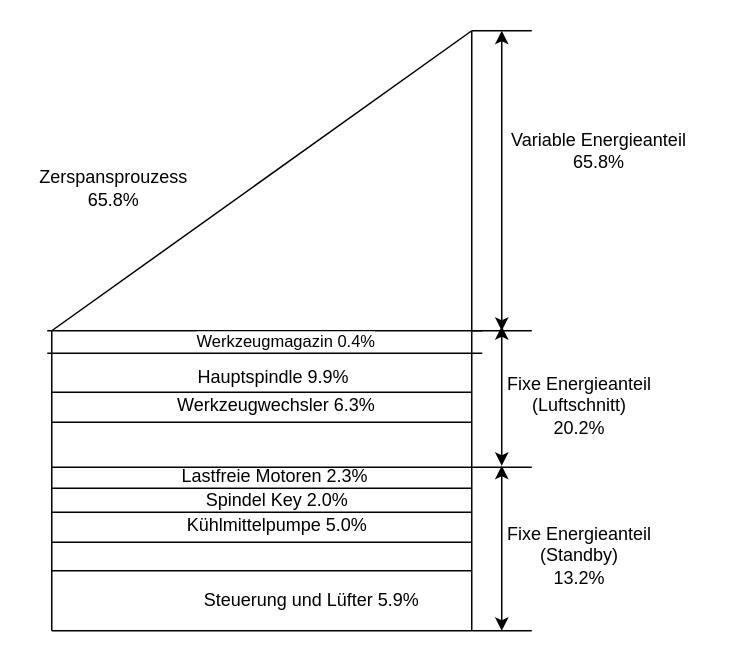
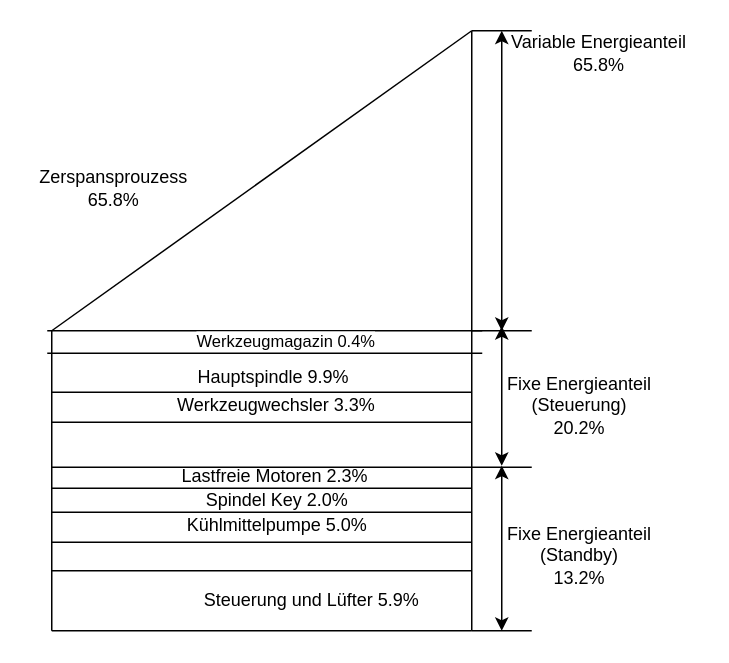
node "Variable Energieanteil 65.8%": moved (599, 151) -> (599, 53)
node "Werkzeugwechsler 6.3%": label "Werkzeugwechsler 6.3%" -> "Werkzeugwechsler 3.3%"
node "Fixe Energieanteil (Luftschnitt) 20.2%": label "Fixe Energieanteil (Luftschnitt) 20.2%" -> "Fixe Energieanteil (Steuerung) 20.2%"
